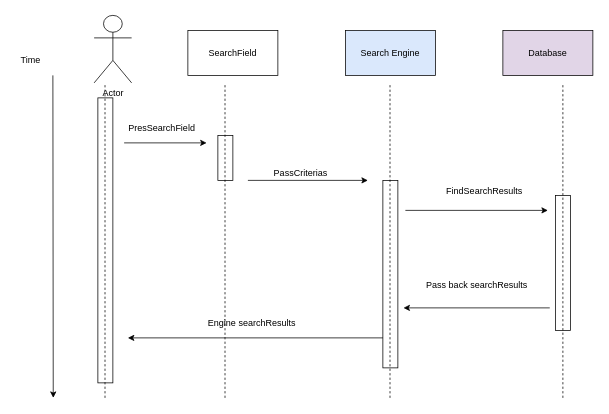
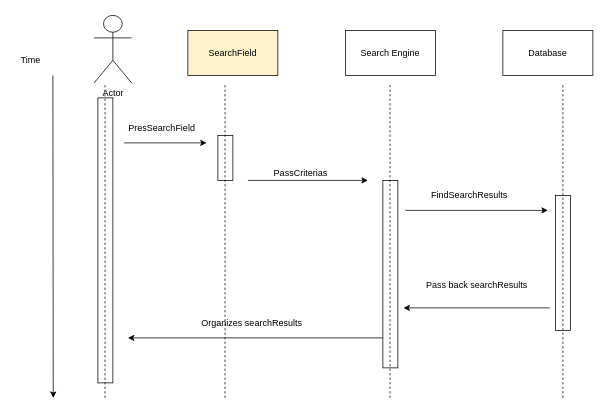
node "SearchField": fillcolor #ffffff -> #fff2cc
node "Search Engine": fillcolor #dae8fc -> #ffffff
node "Database": fillcolor #e1d5e7 -> #ffffff
node "FindSearchResults": moved (484, 192) -> (469, 195)
node "Engine searchResults": label "Engine searchResults" -> "Organizes searchResults"
